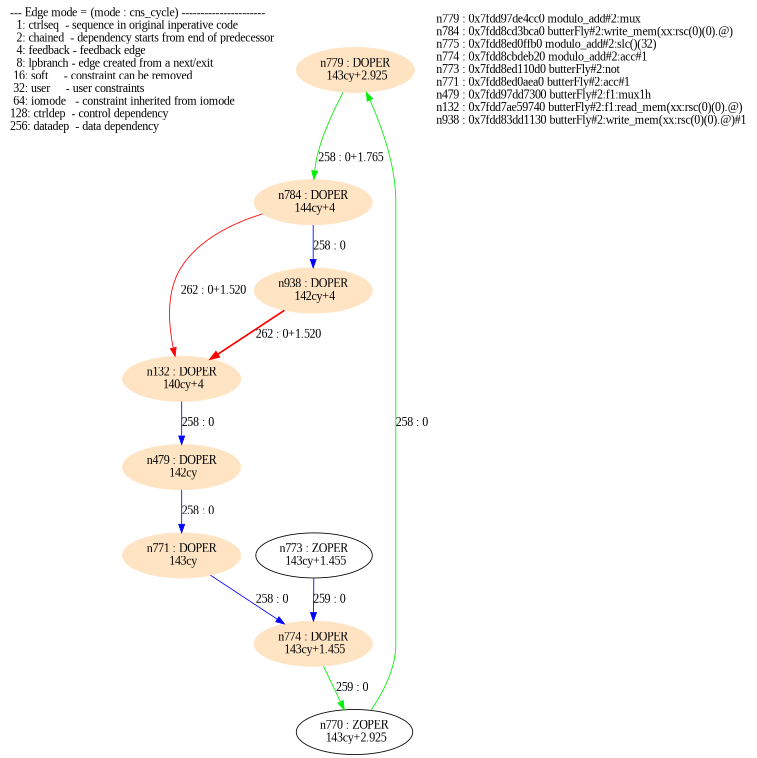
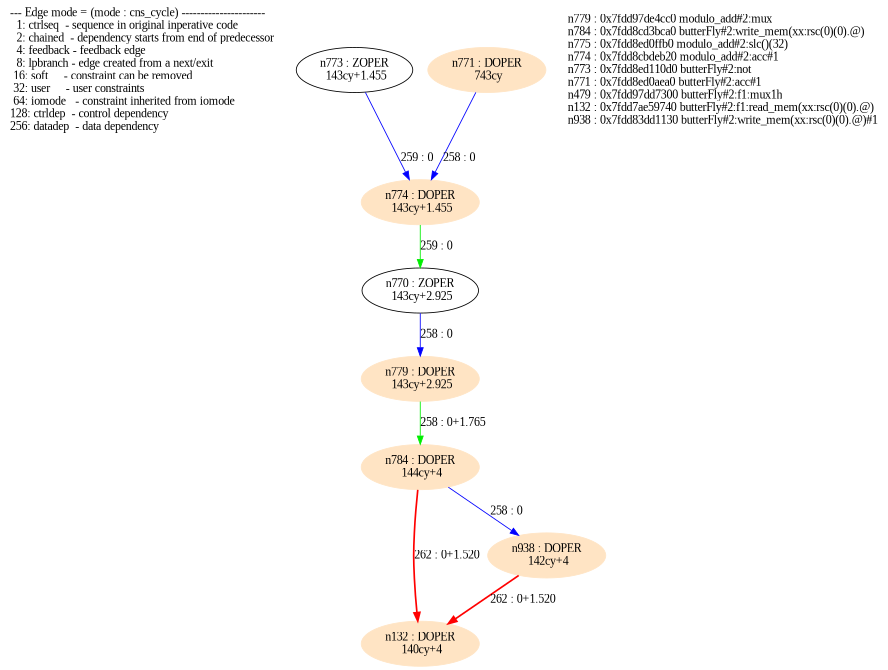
edge "n784 : DOPER 144cy+4" -> "n132 : DOPER 140cy+4": style solid -> bold
edge "n770 : ZOPER 143cy+2.925" -> "n779 : DOPER 143cy+2.925": color green2 -> blue
node "n479 : DOPER 142cy": removed
node "n771 : DOPER 143cy": label "n771 : DOPER 143cy" -> "n771 : DOPER 743cy"
